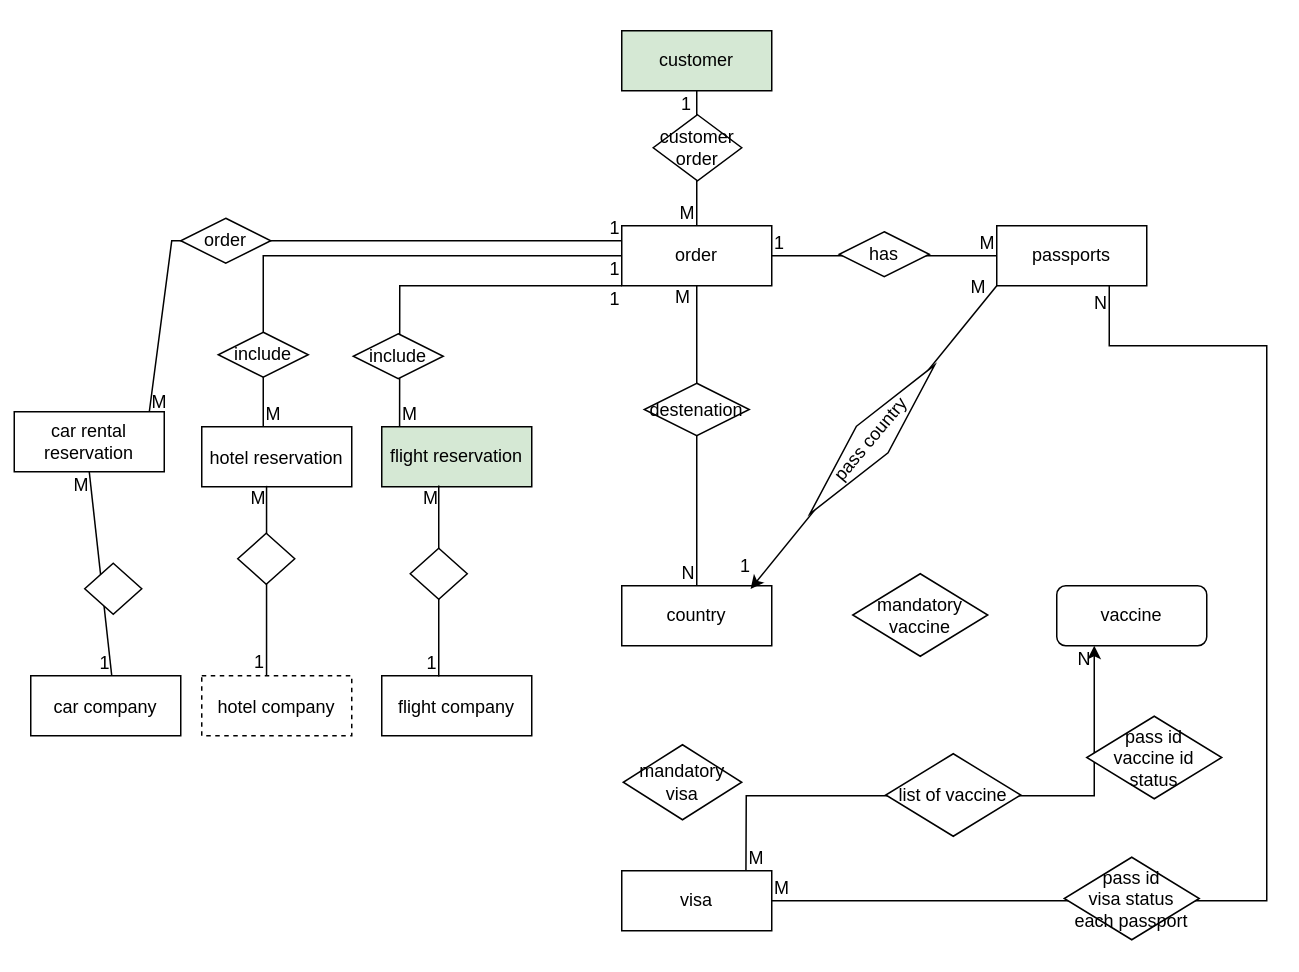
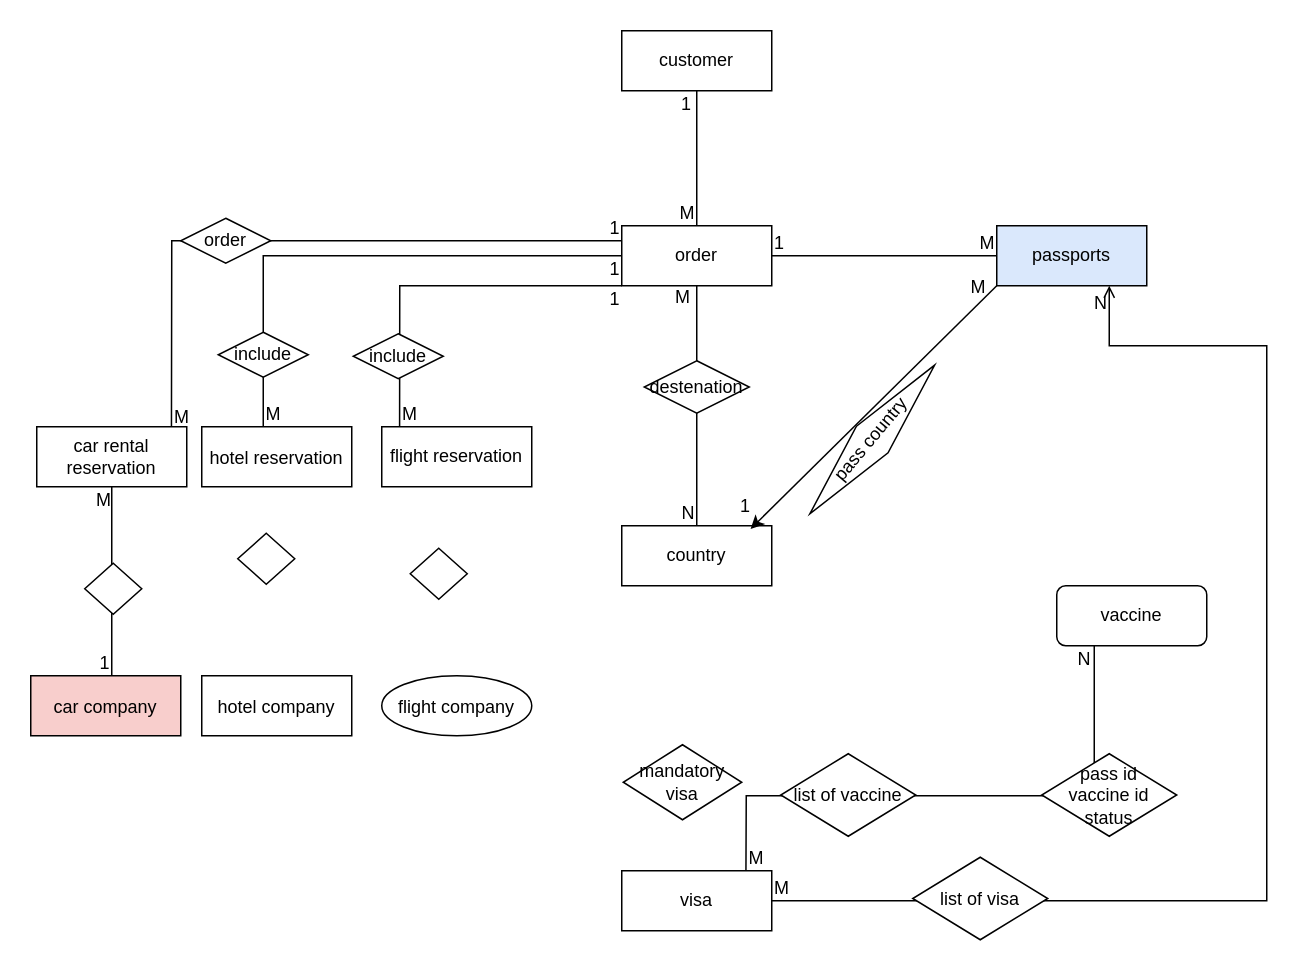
node "customer": fillcolor #d5e8d4 -> #ffffff
node "customer order": removed
node "has": removed
node "passports": fillcolor #ffffff -> #dae8fc
edge "passports" -- "visa": arrowhead none -> open
node "destenation": moved (697, 410) -> (697, 387)
node "car rental reservation": moved (89, 442) -> (112, 457)
node "flight reservation": fillcolor #d5e8d4 -> #ffffff
node "mandatory vaccine": removed
node "country": moved (697, 616) -> (697, 556)
edge "hotel reservation" -- "hotel company": removed, labels "M", "1"
edge "flight reservation" -- "flight company": removed, labels "M", "1"
edge "visa" -> "vaccine": arrowhead classic -> none
node "car company": fillcolor #ffffff -> #f8cecc
node "hotel company": style dashed -> solid
node "flight company": shape rectangle -> ellipse
node "pass id vaccine id status": moved (1154, 758) -> (1109, 795)
node "list of vaccine": moved (953, 795) -> (848, 795)
node "list of visa": added
node "pass id visa status each passport": removed
